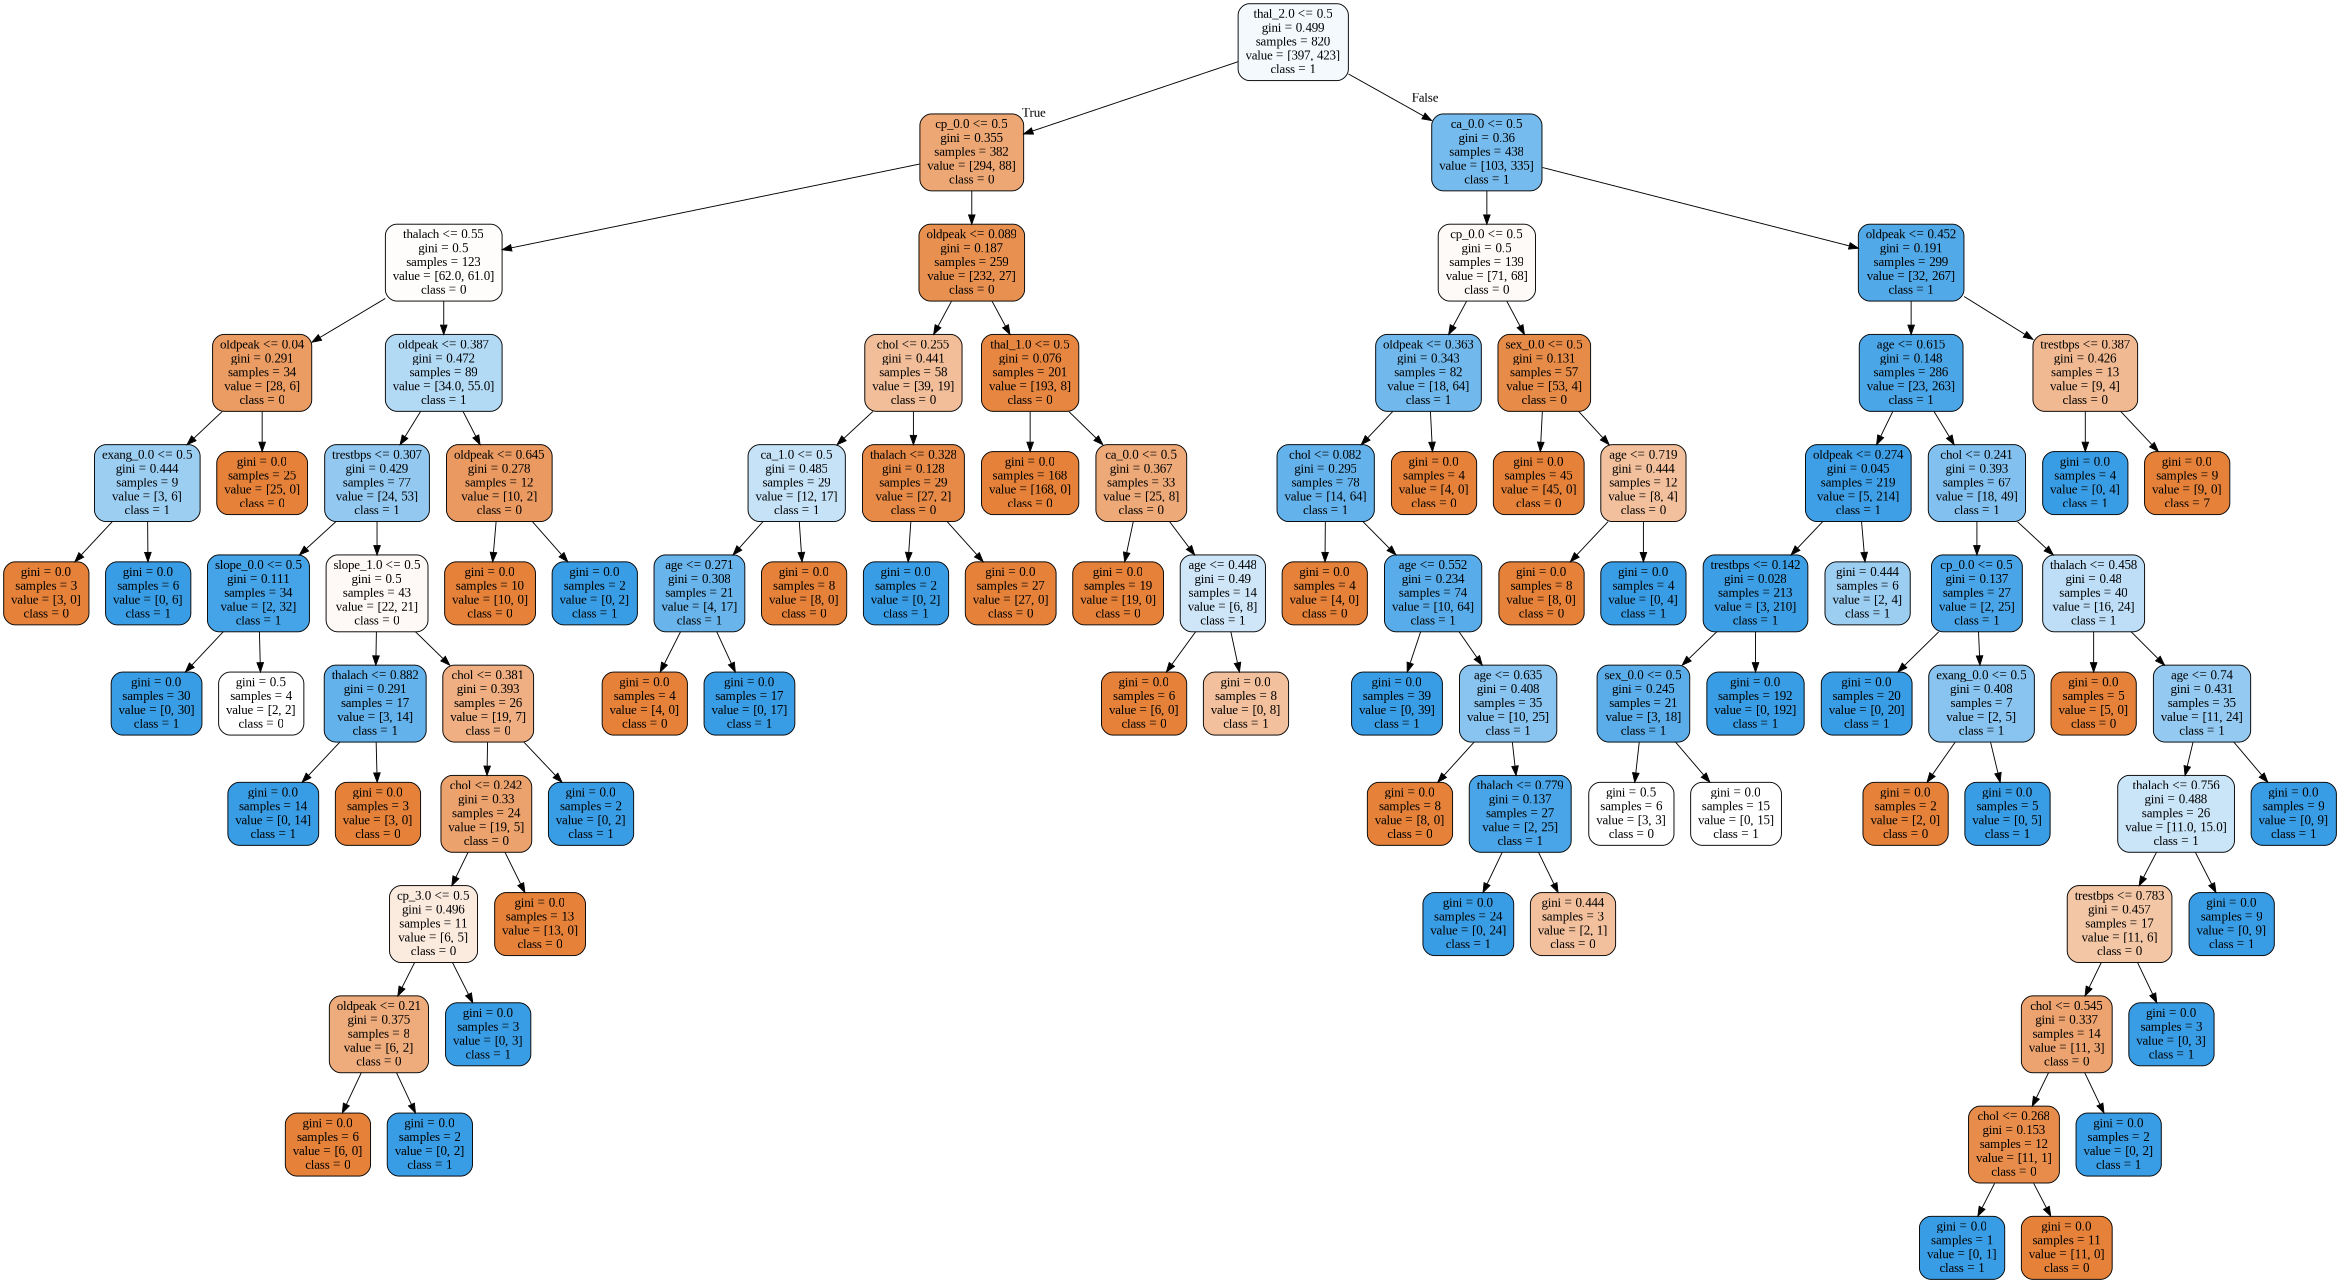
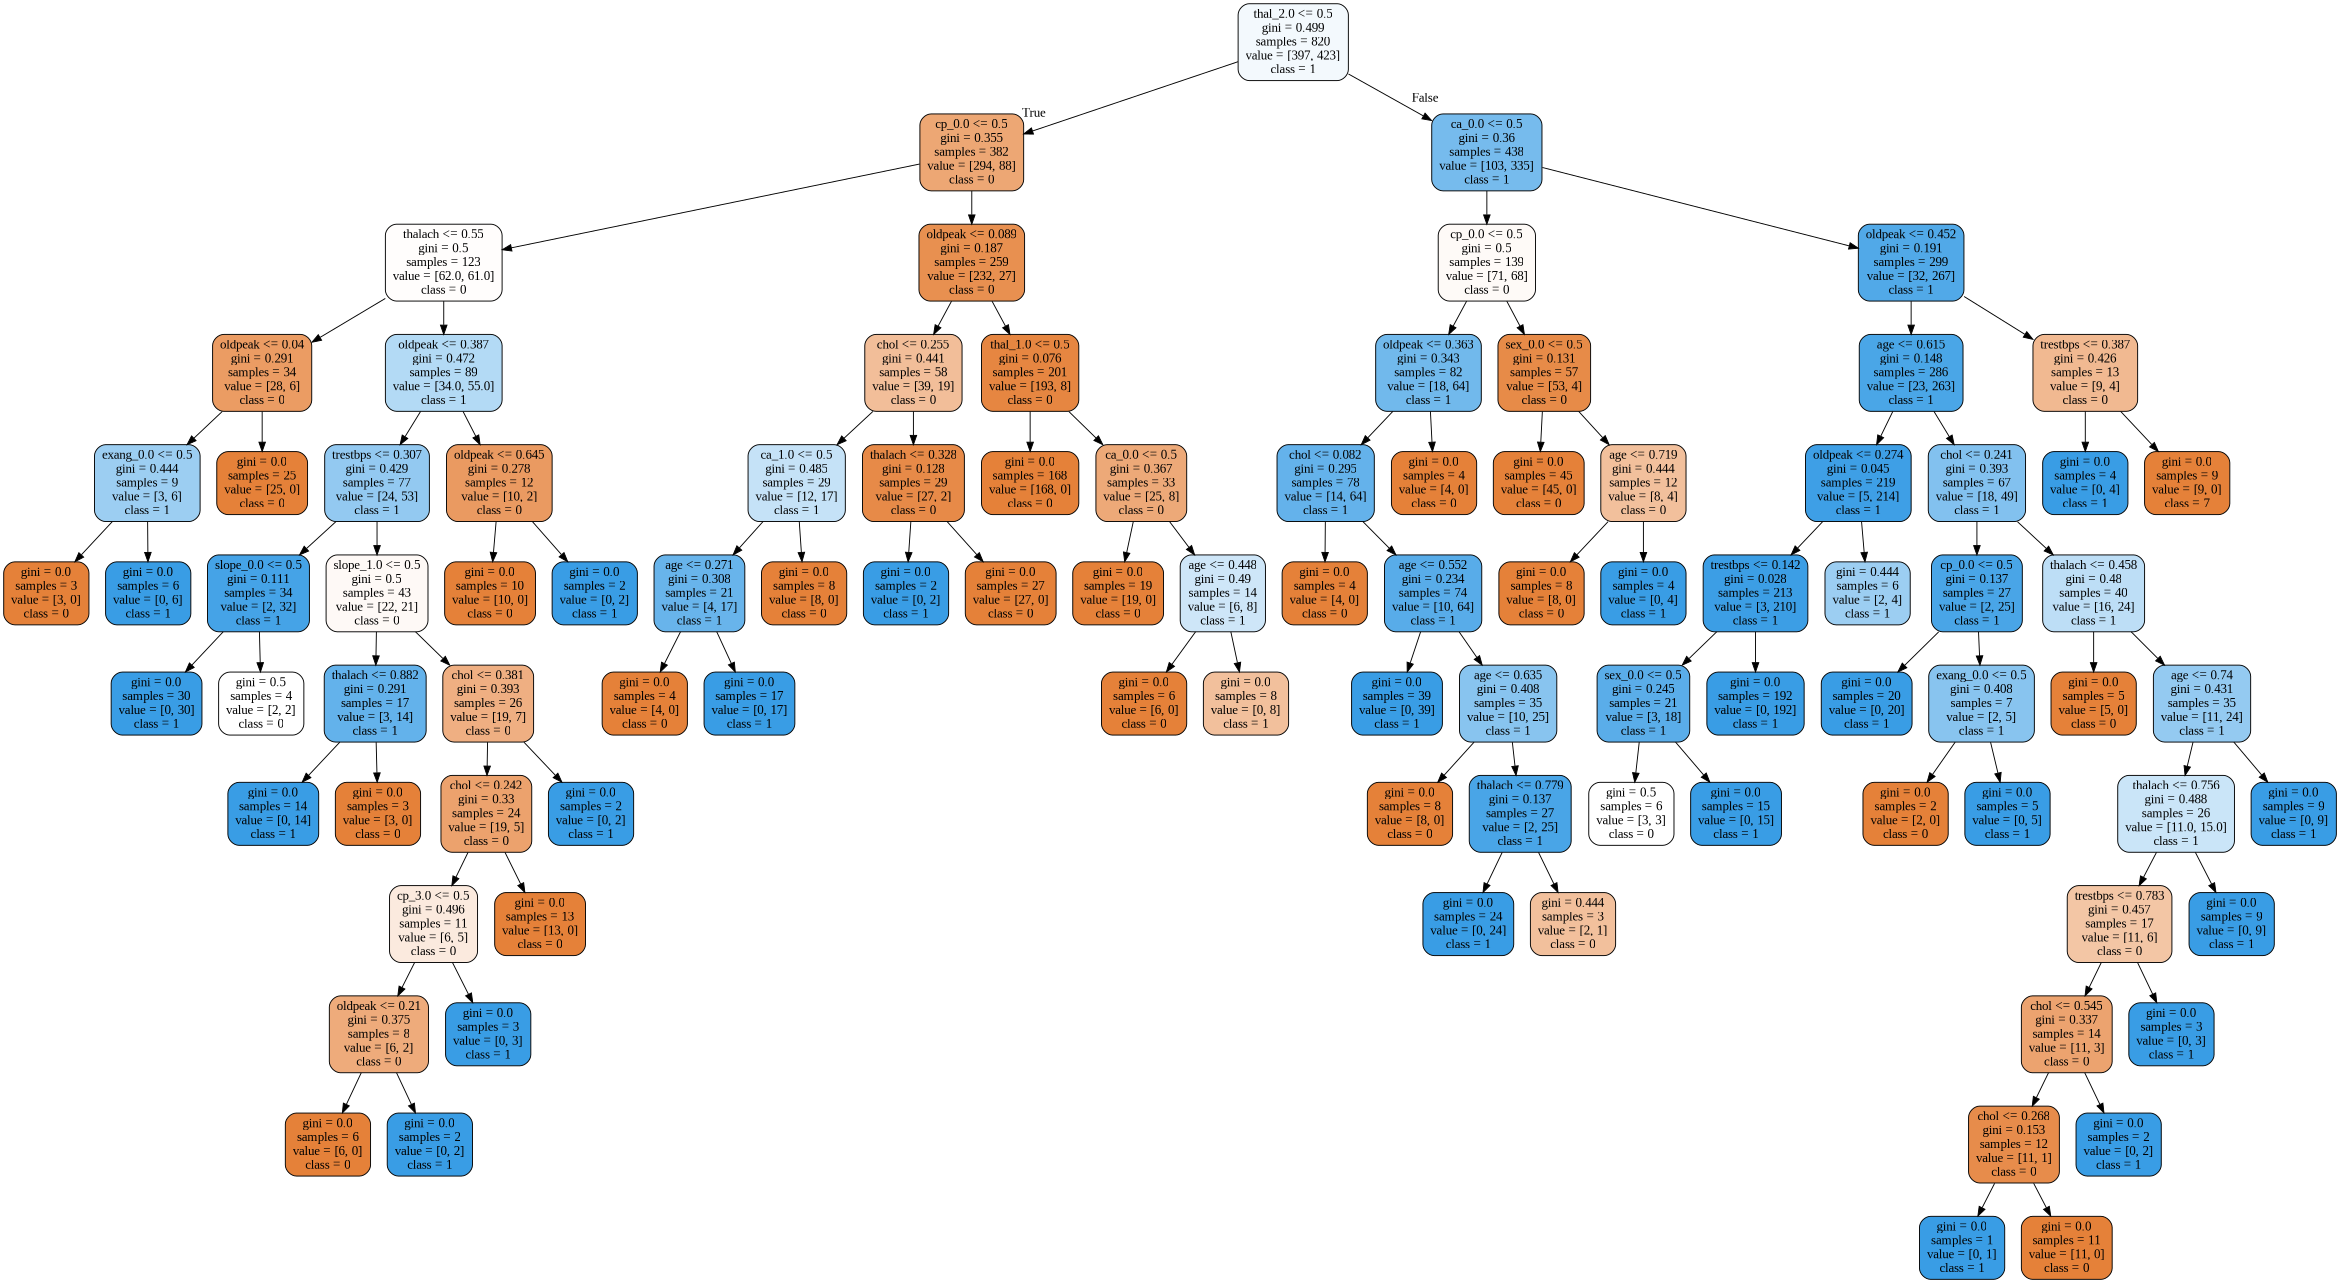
node "gini = 0.0 samples = 15 value = [0, 15] class = 1": fillcolor #ffffff -> #399de5
